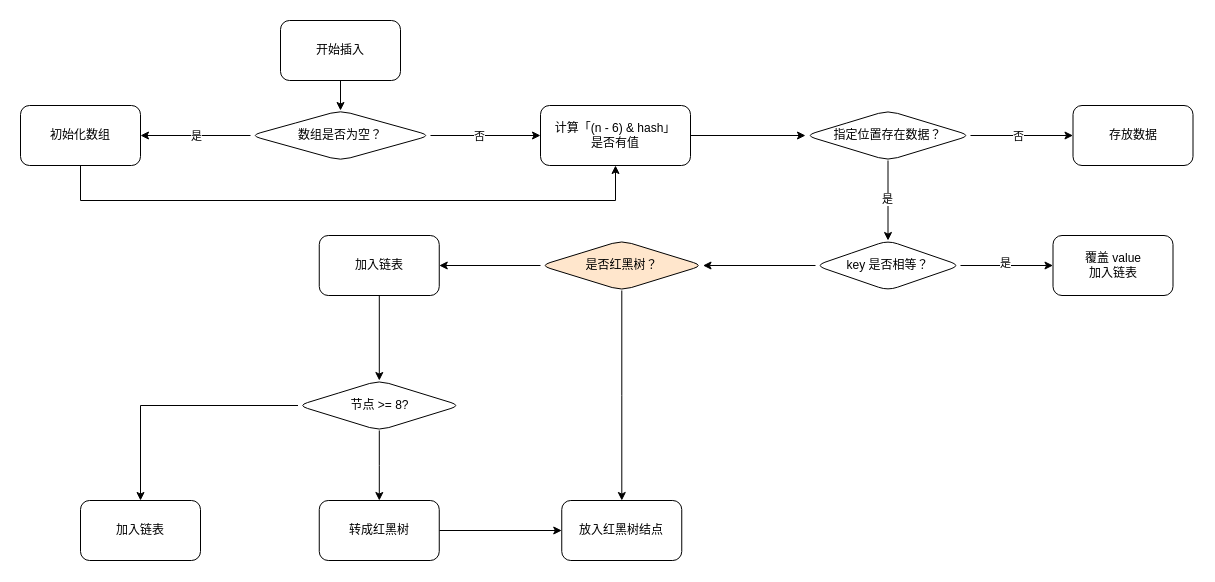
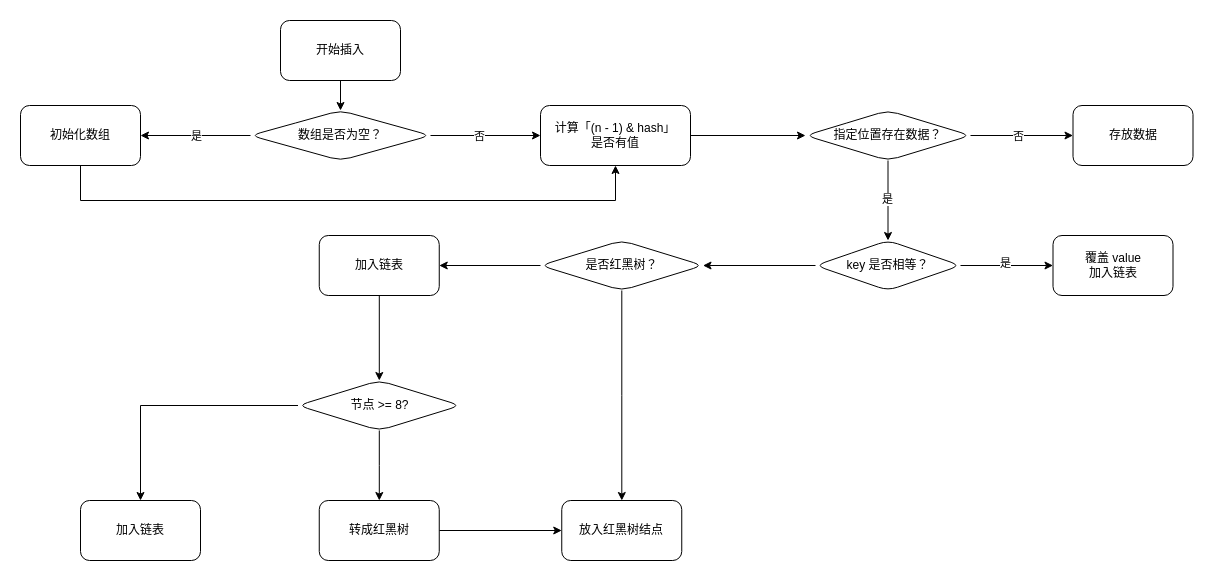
node "计算「(n - 6) & hash」 是否有值": label "计算「(n - 6) & hash」 是否有值" -> "计算「(n - 1) & hash」 是否有值"
node "是否红黑树？": fillcolor #ffe6cc -> #ffffff
